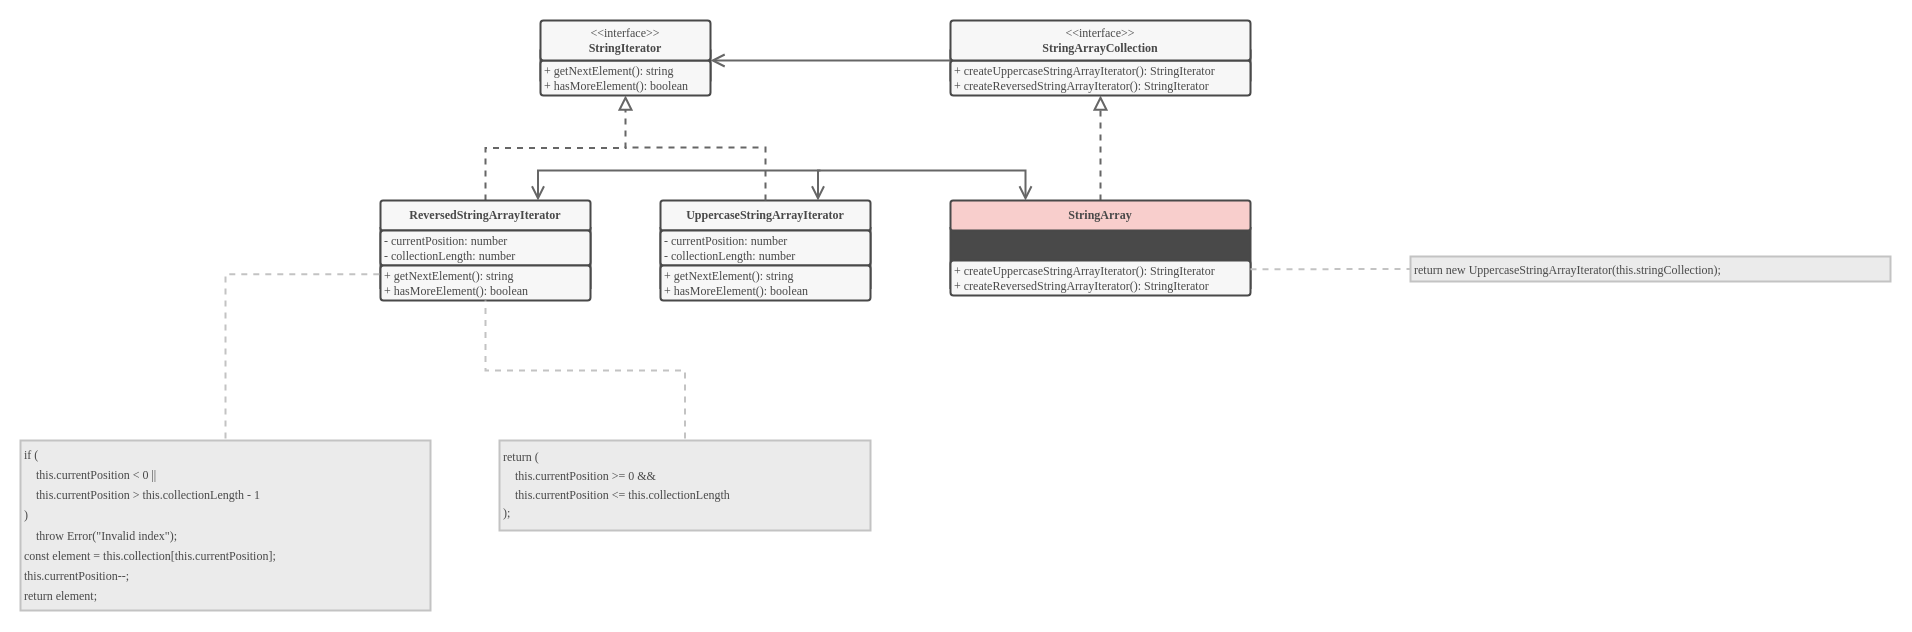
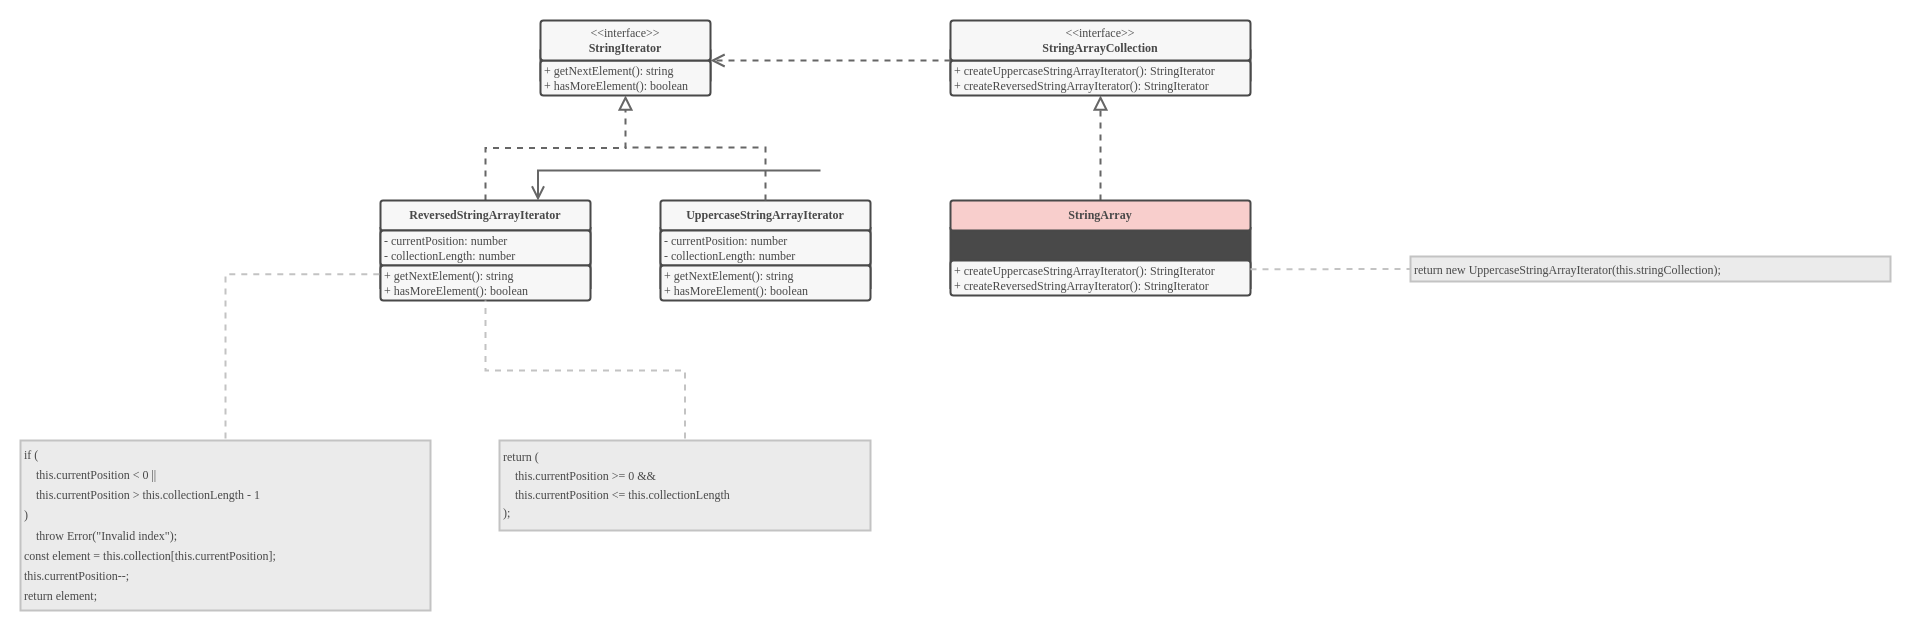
edge "<<interface>> StringArrayCollection" -> "<<interface>> StringIterator": style solid -> dashed
edge "UppercaseStringArrayIterator" -- "StringArray": removed
